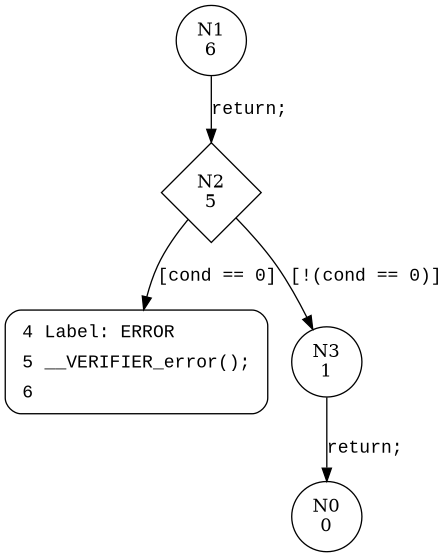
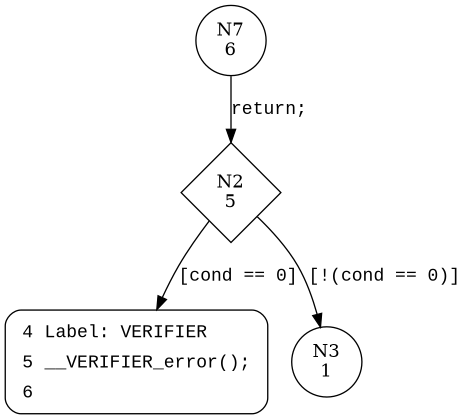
node "N1 6": label "N1 6" -> "N7 6"
node "4": text "Label: ERROR" -> "Label: VERIFIER"
node "N0 0": removed
